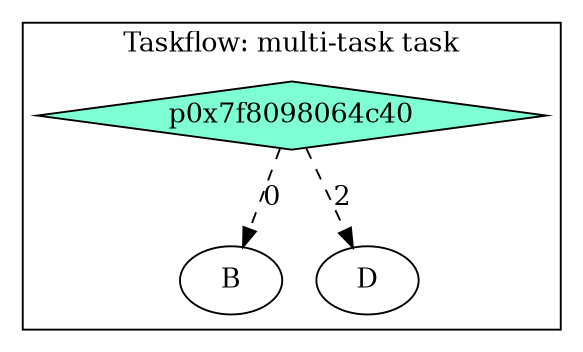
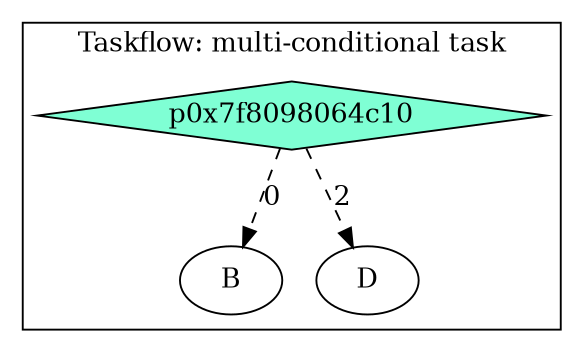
cluster "Taskflow: multi-task task": label "Taskflow: multi-task task" -> "Taskflow: multi-conditional task"
node "p0x7f8098064c40": label "p0x7f8098064c40" -> "p0x7f8098064c10"
